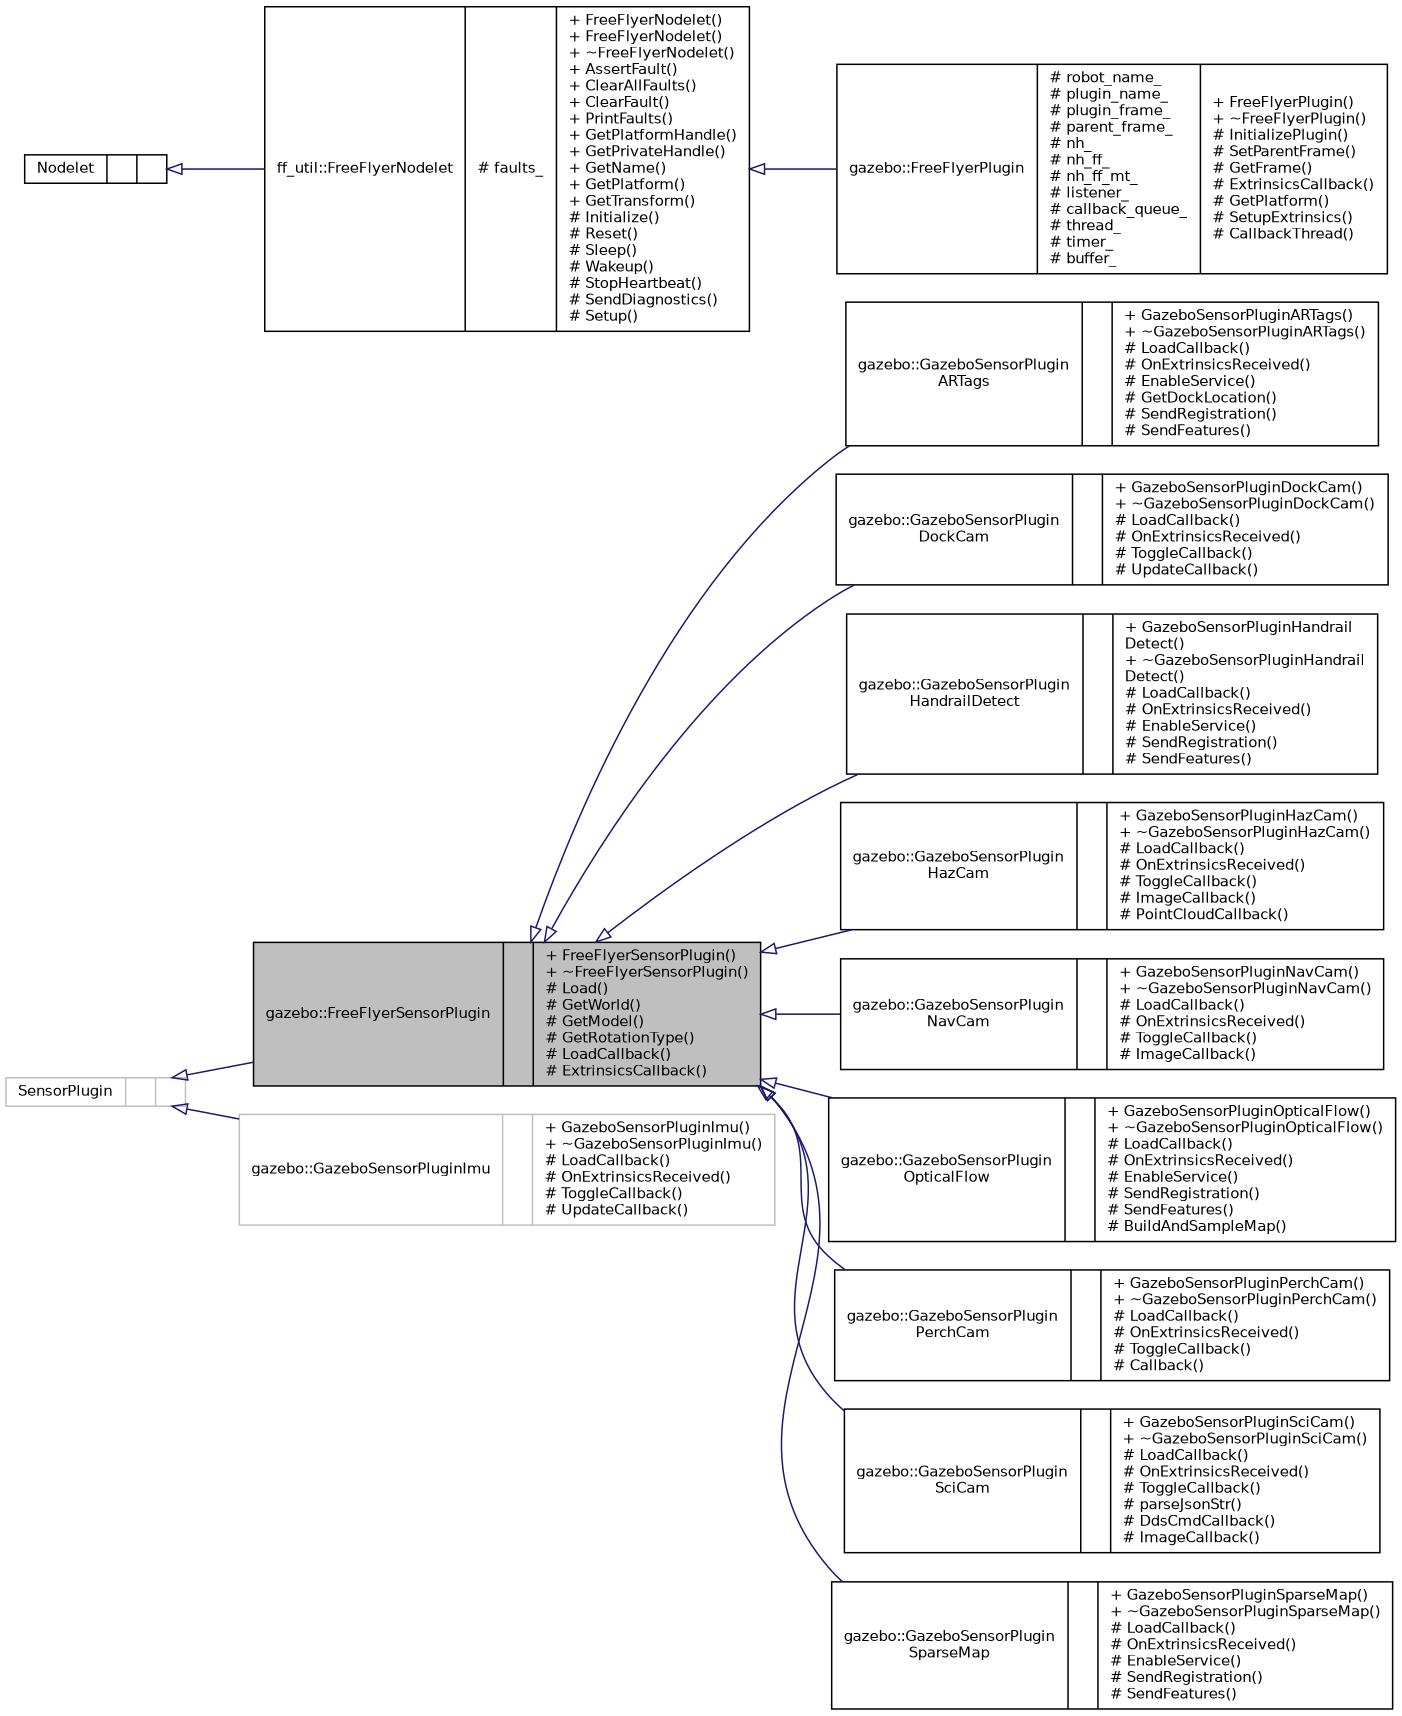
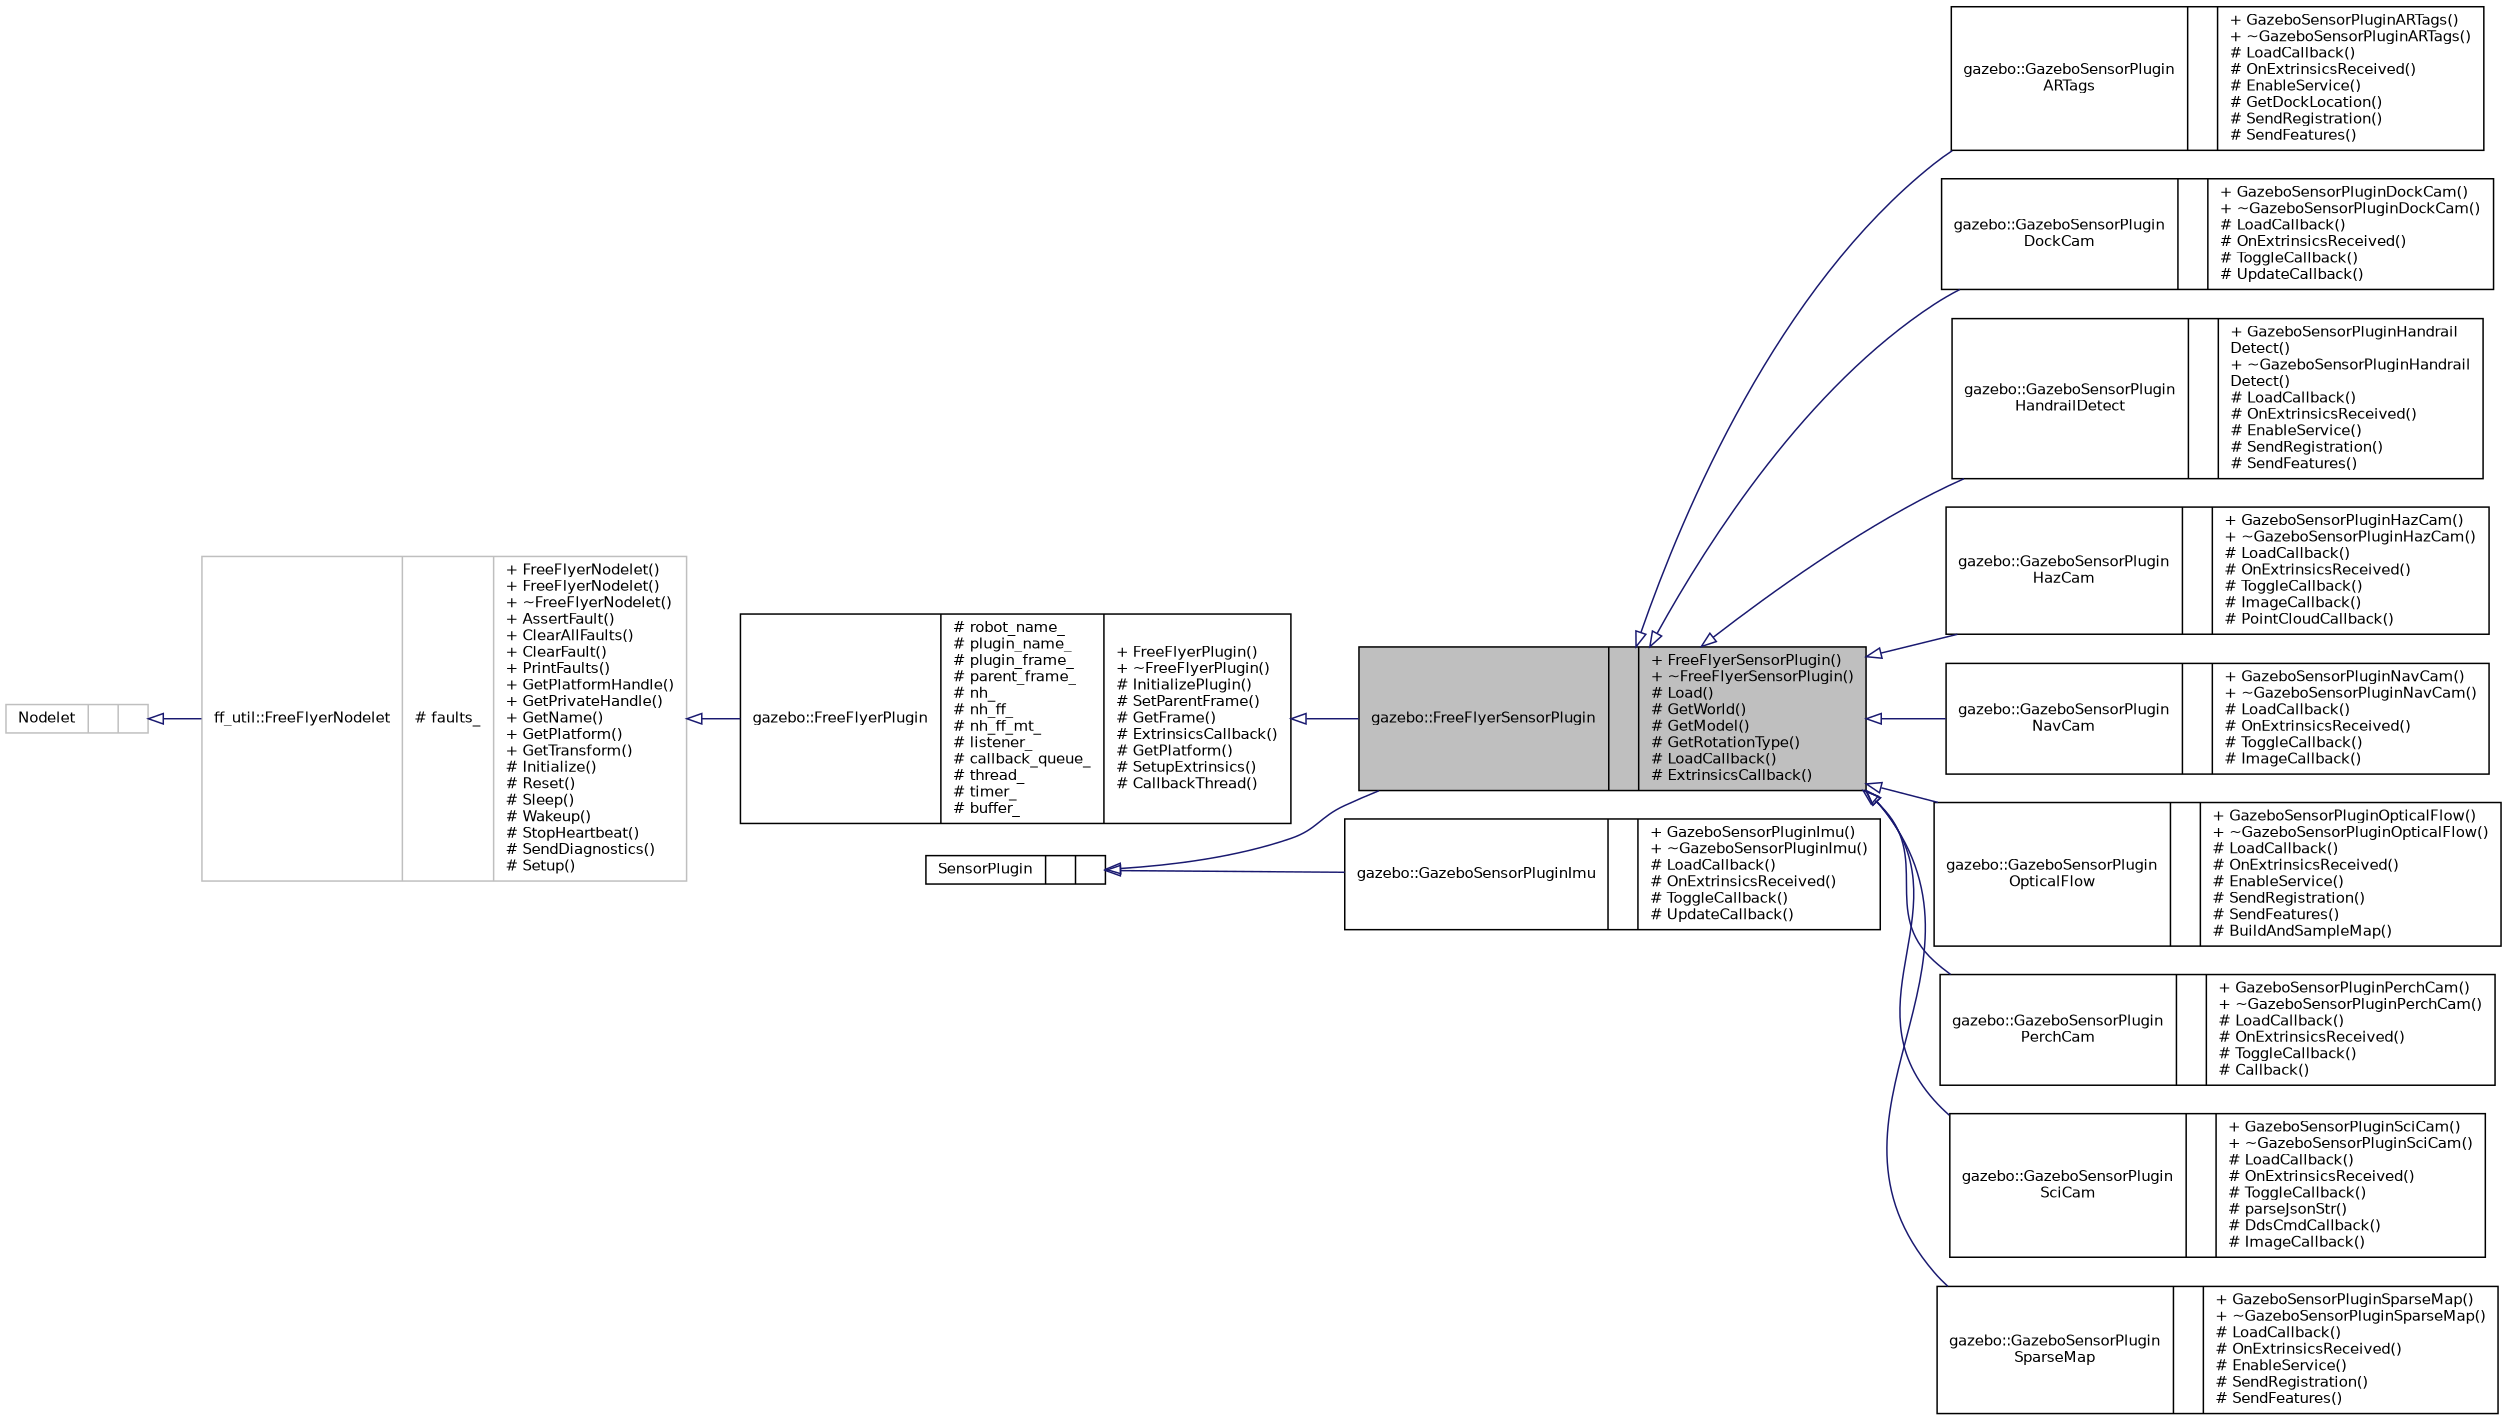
node "Nodelet": color black -> grey75
node "ff_util::FreeFlyerNodelet": color black -> grey75
edge "gazebo::FreeFlyerSensorPlugin" -> "gazebo::FreeFlyerPlugin": added
node "SensorPlugin": color grey75 -> black
node "gazebo::GazeboSensorPluginImu": color grey75 -> black
